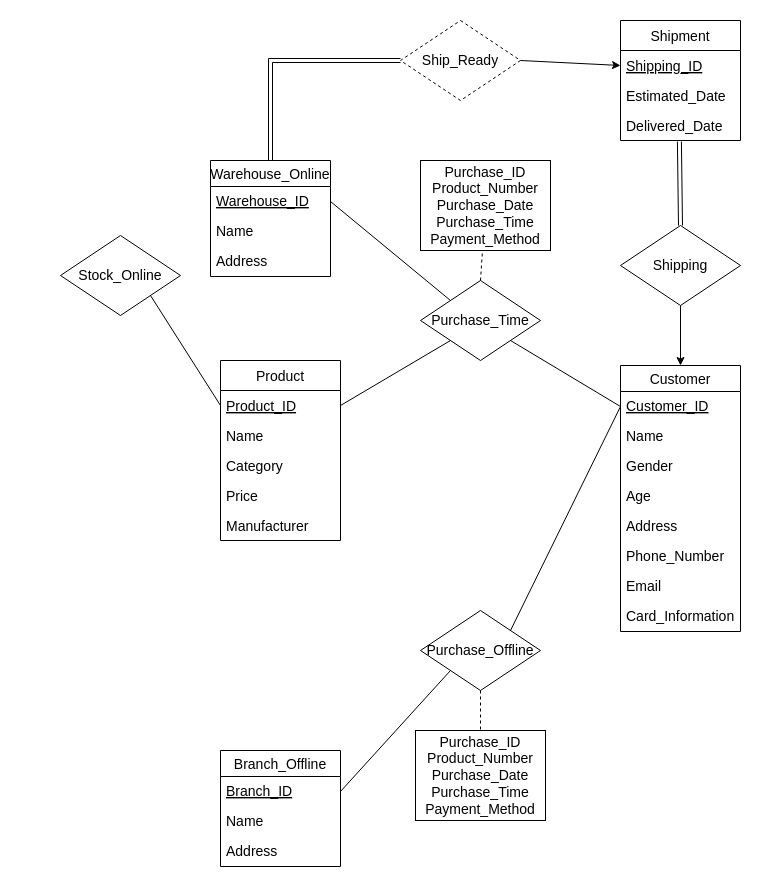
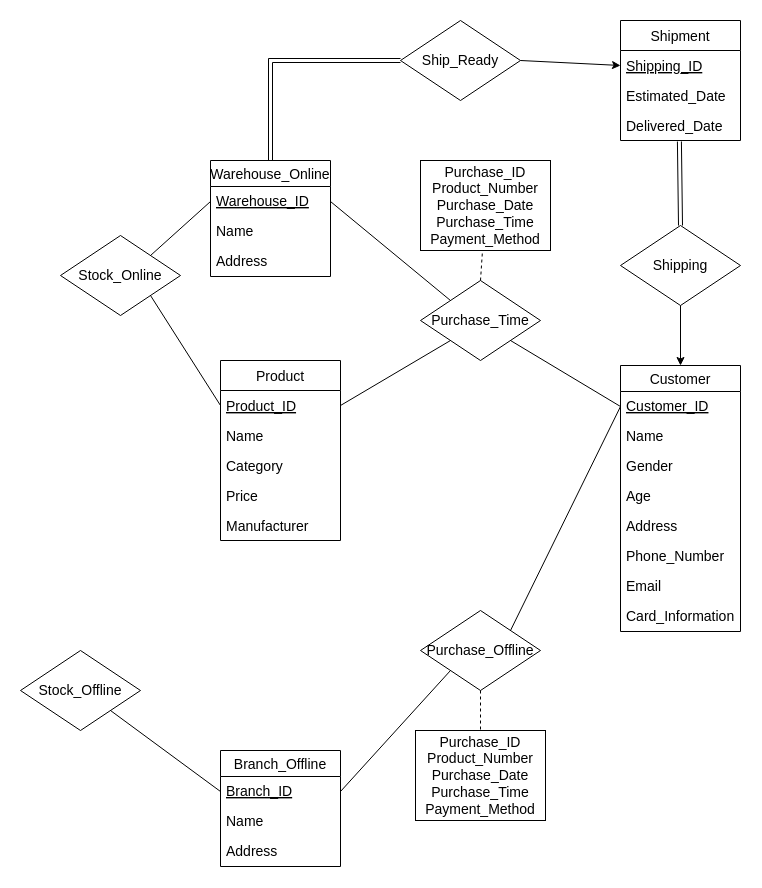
node "Ship_Ready": style dashed -> solid
edge "Warehouse_ID" -- "Stock_Online": added
node "Stock_Offline": added
edge "Stock_Offline" -- "Branch_ID": added
